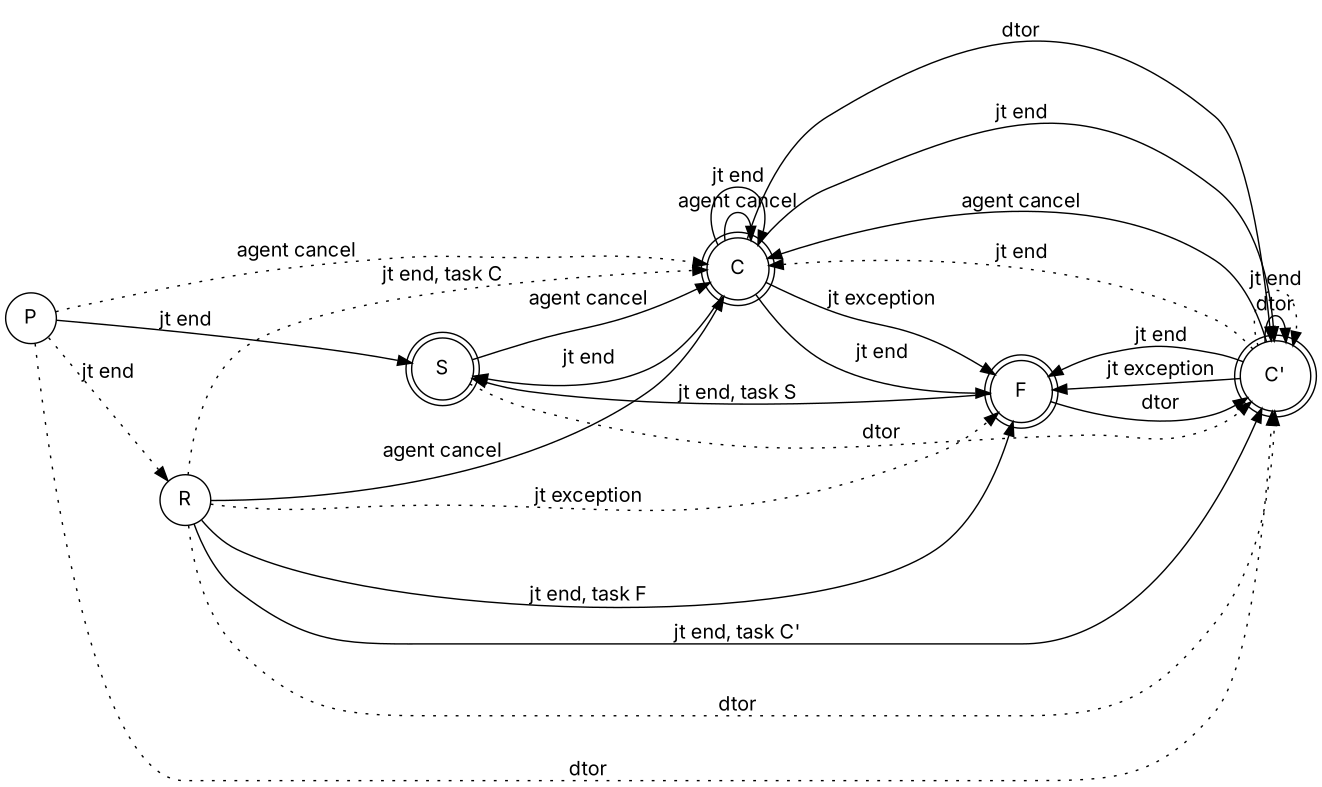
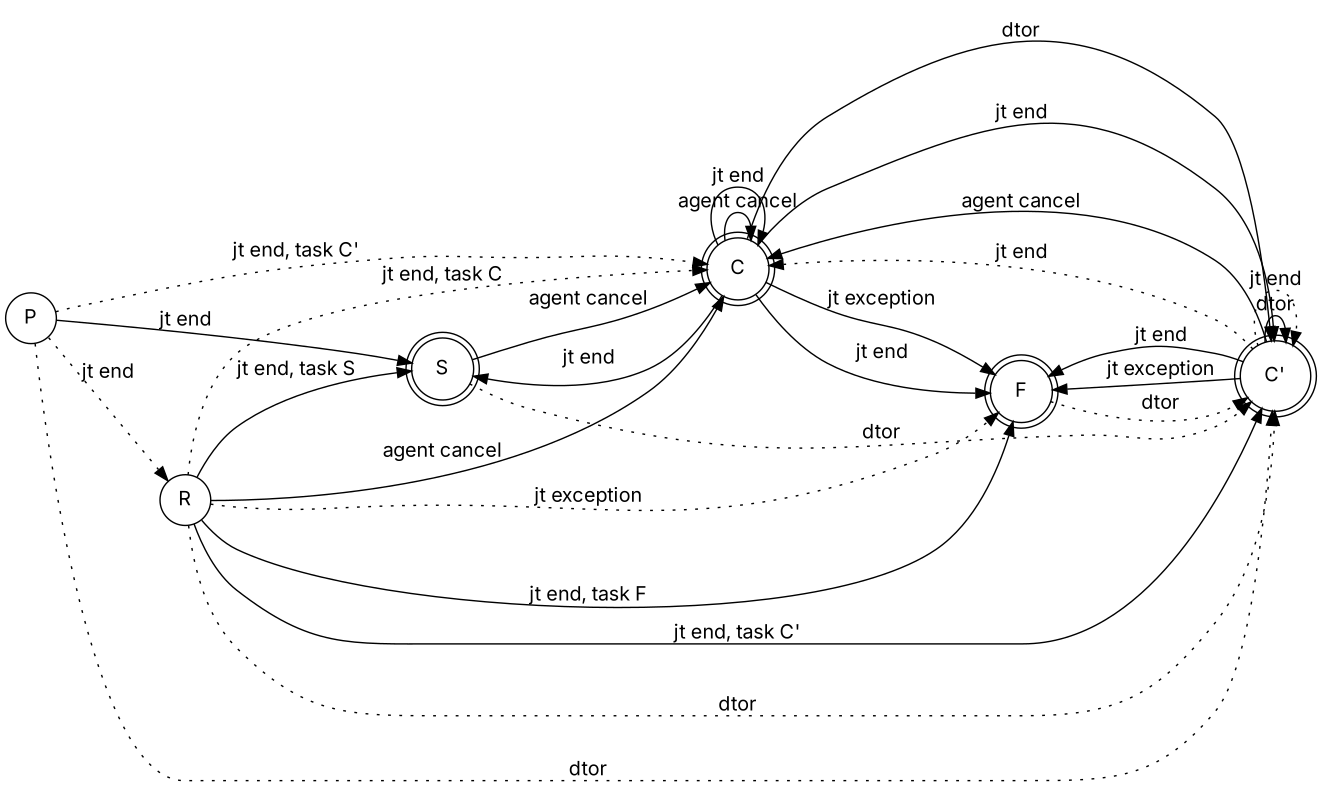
edge "P" -> "C": label "agent cancel" -> "jt end, task C'"
edge "F" -> "S": now "R" -> "S"
edge "F" -> "C'": style solid -> dotted
